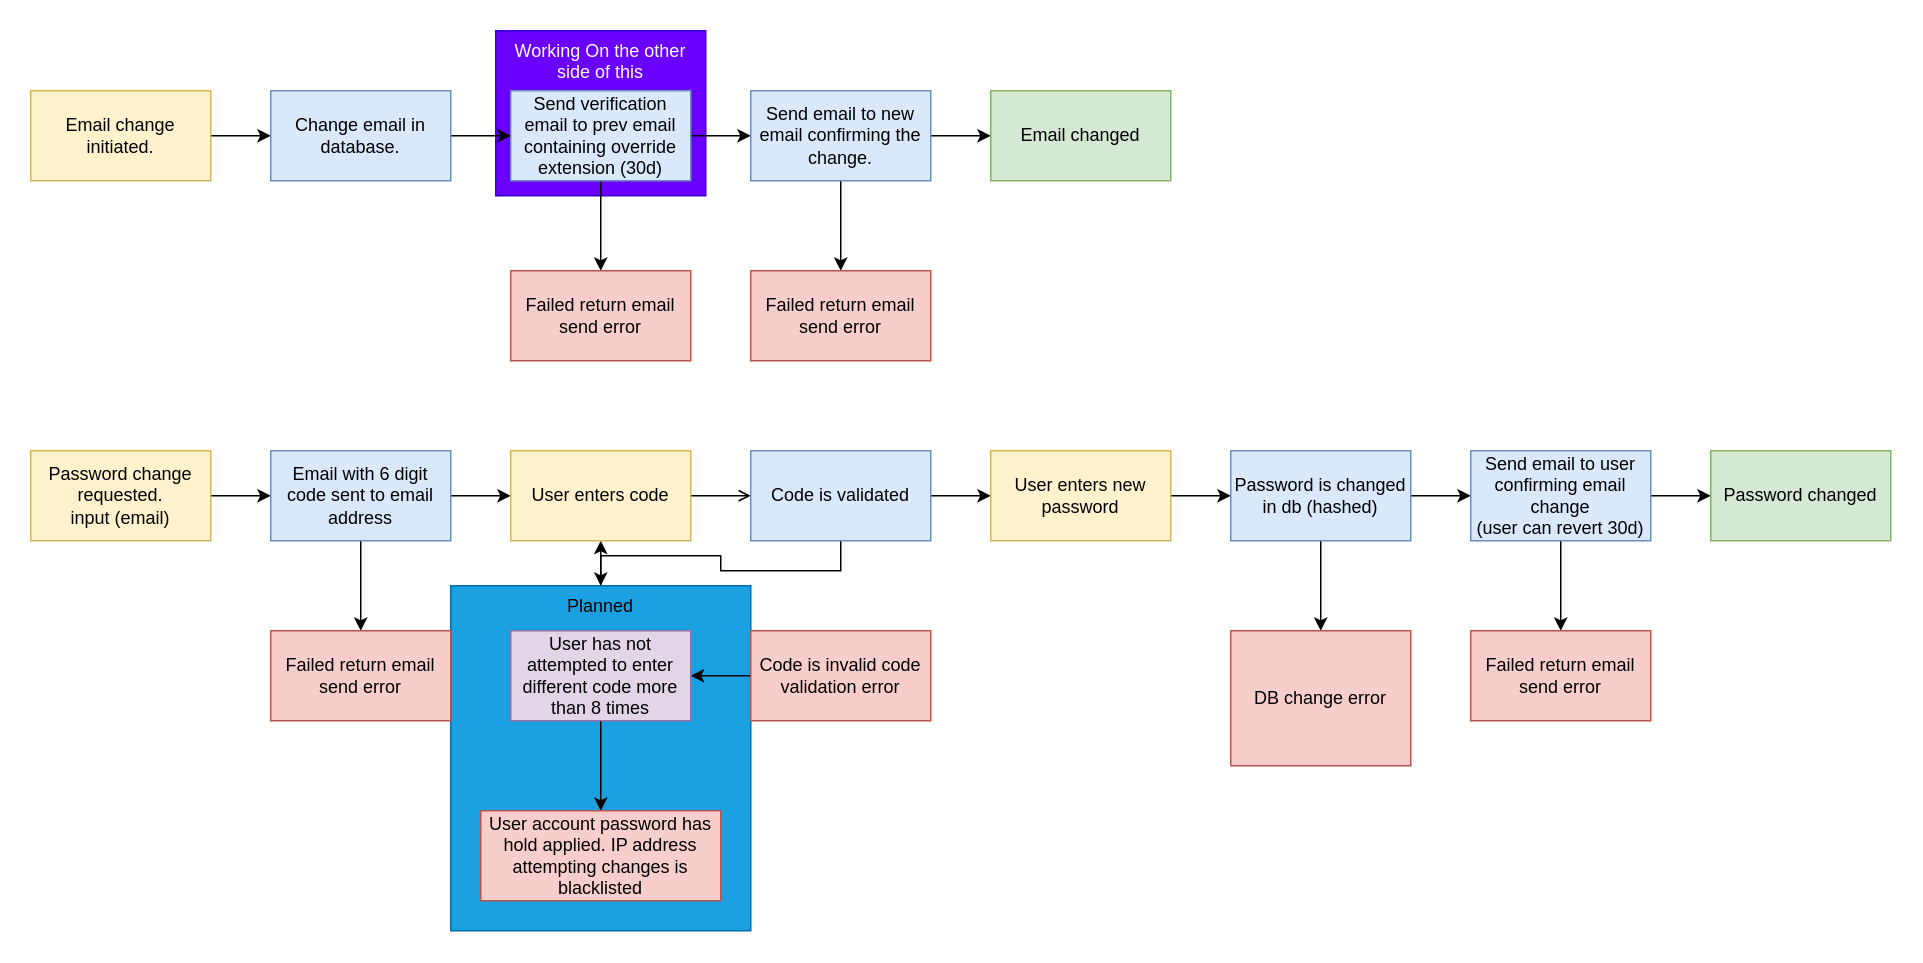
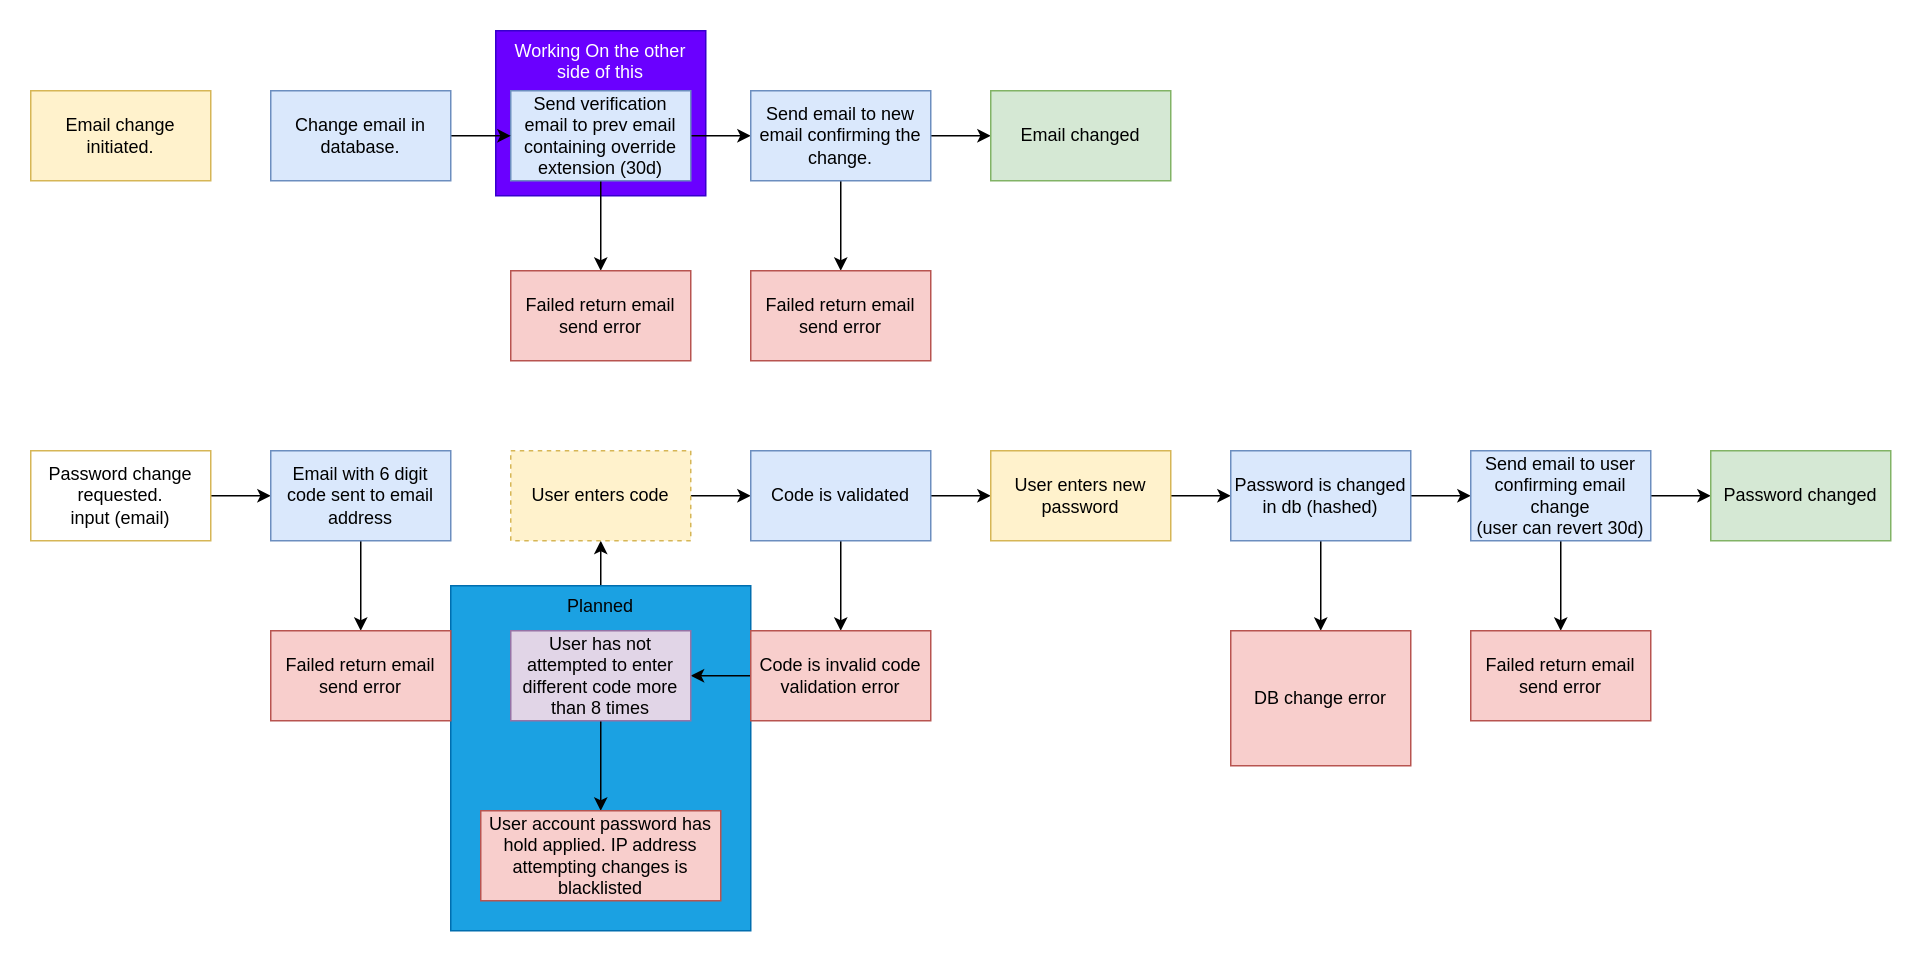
edge "Email change initiated." -> "Change email in database.": removed
node "Password change requested. input (email)": fillcolor #fff2cc -> #ffffff
edge "Email with 6 digit code sent to email address" -> "User enters code": removed
node "User enters code": style solid -> dashed
edge "User enters code" -> "Code is validated": arrowhead open -> classic
edge "Code is validated" -> "Planned": now "Code is validated" -> "Code is invalid code validation error"
